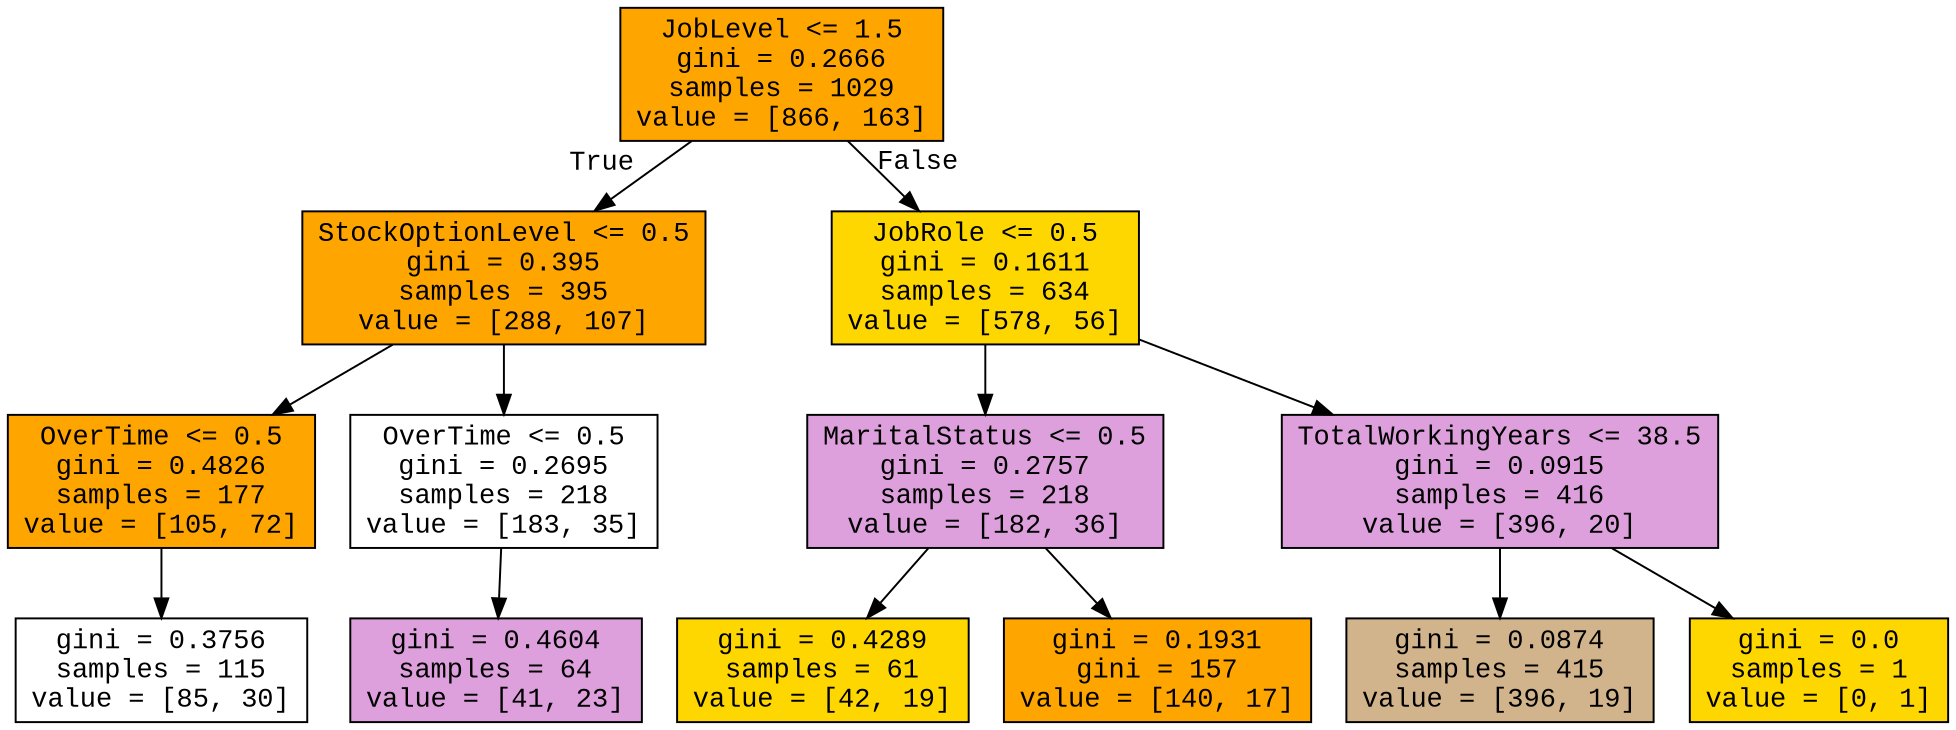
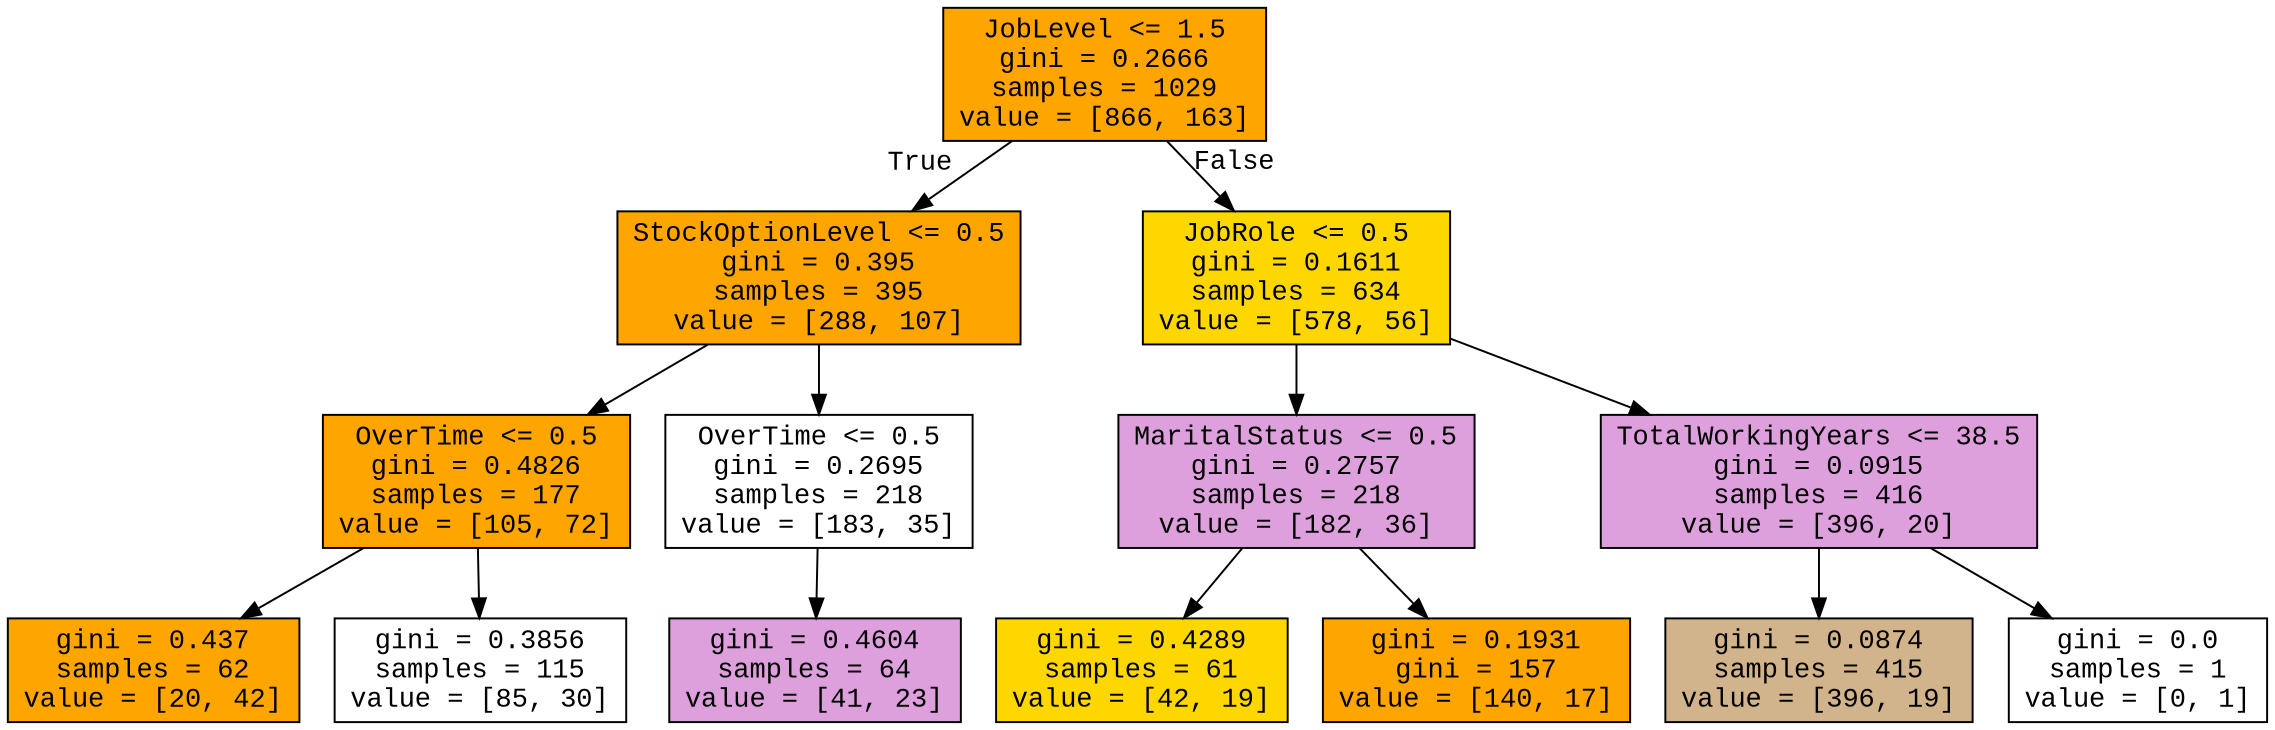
node "gini = 0.437 samples = 62 value = [20, 42]": added
node "gini = 0.3756 samples = 115 value = [85, 30]": label "gini = 0.3756 samples = 115 value = [85, 30]" -> "gini = 0.3856 samples = 115 value = [85, 30]"
node "gini = 0.0 samples = 1 value = [0, 1]": fillcolor gold -> white
